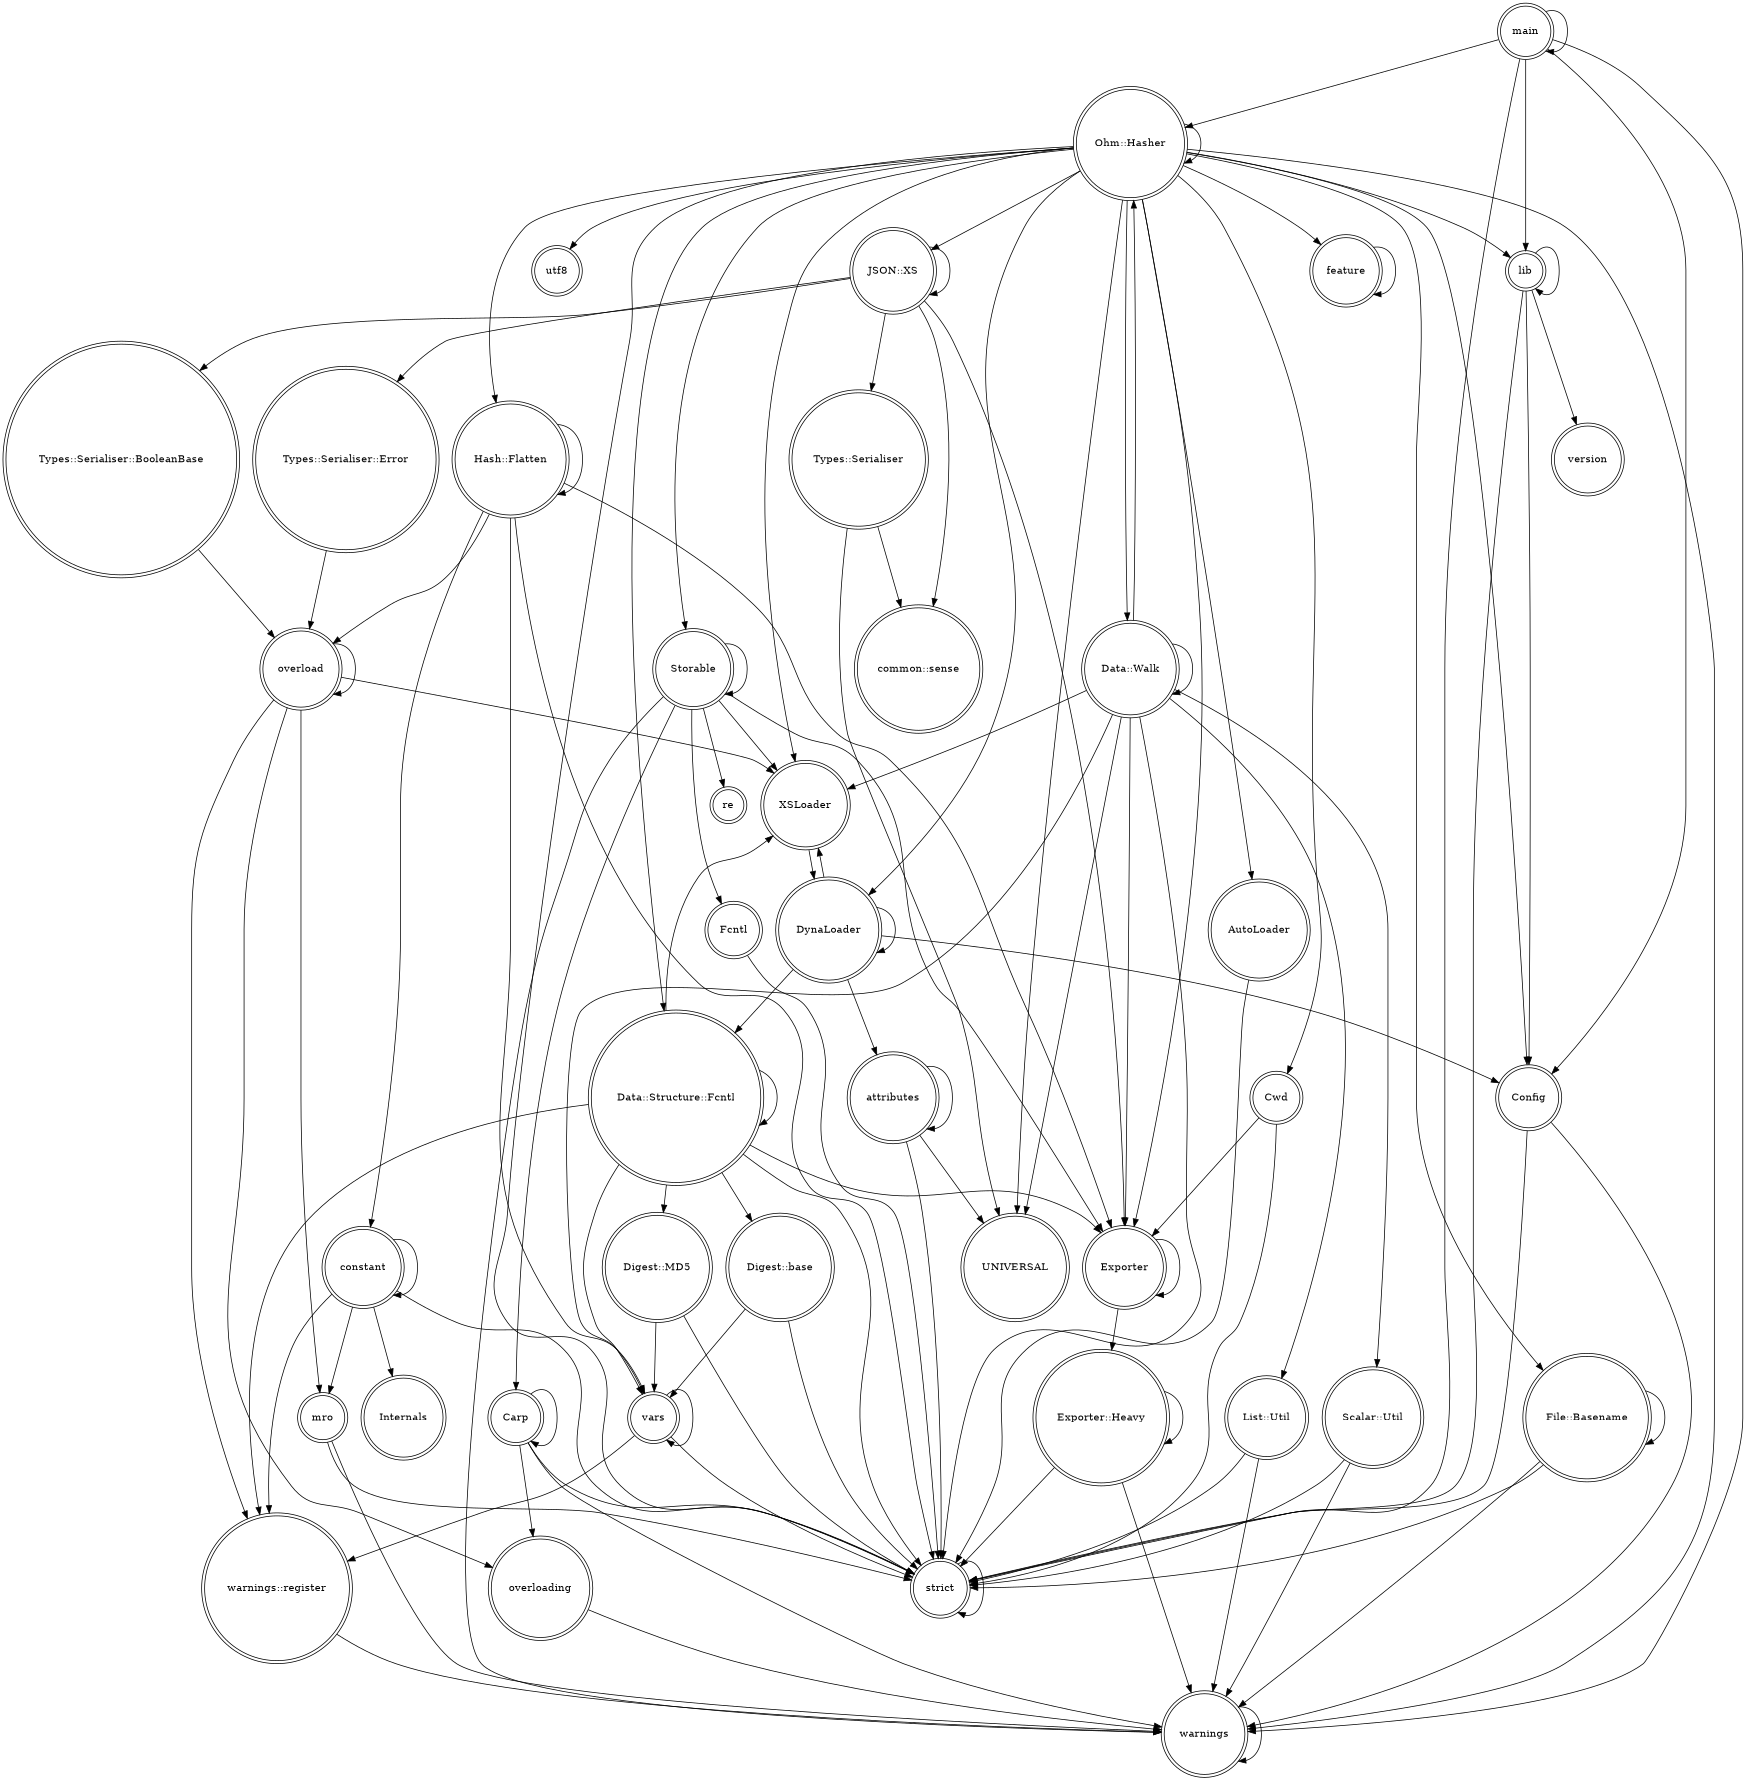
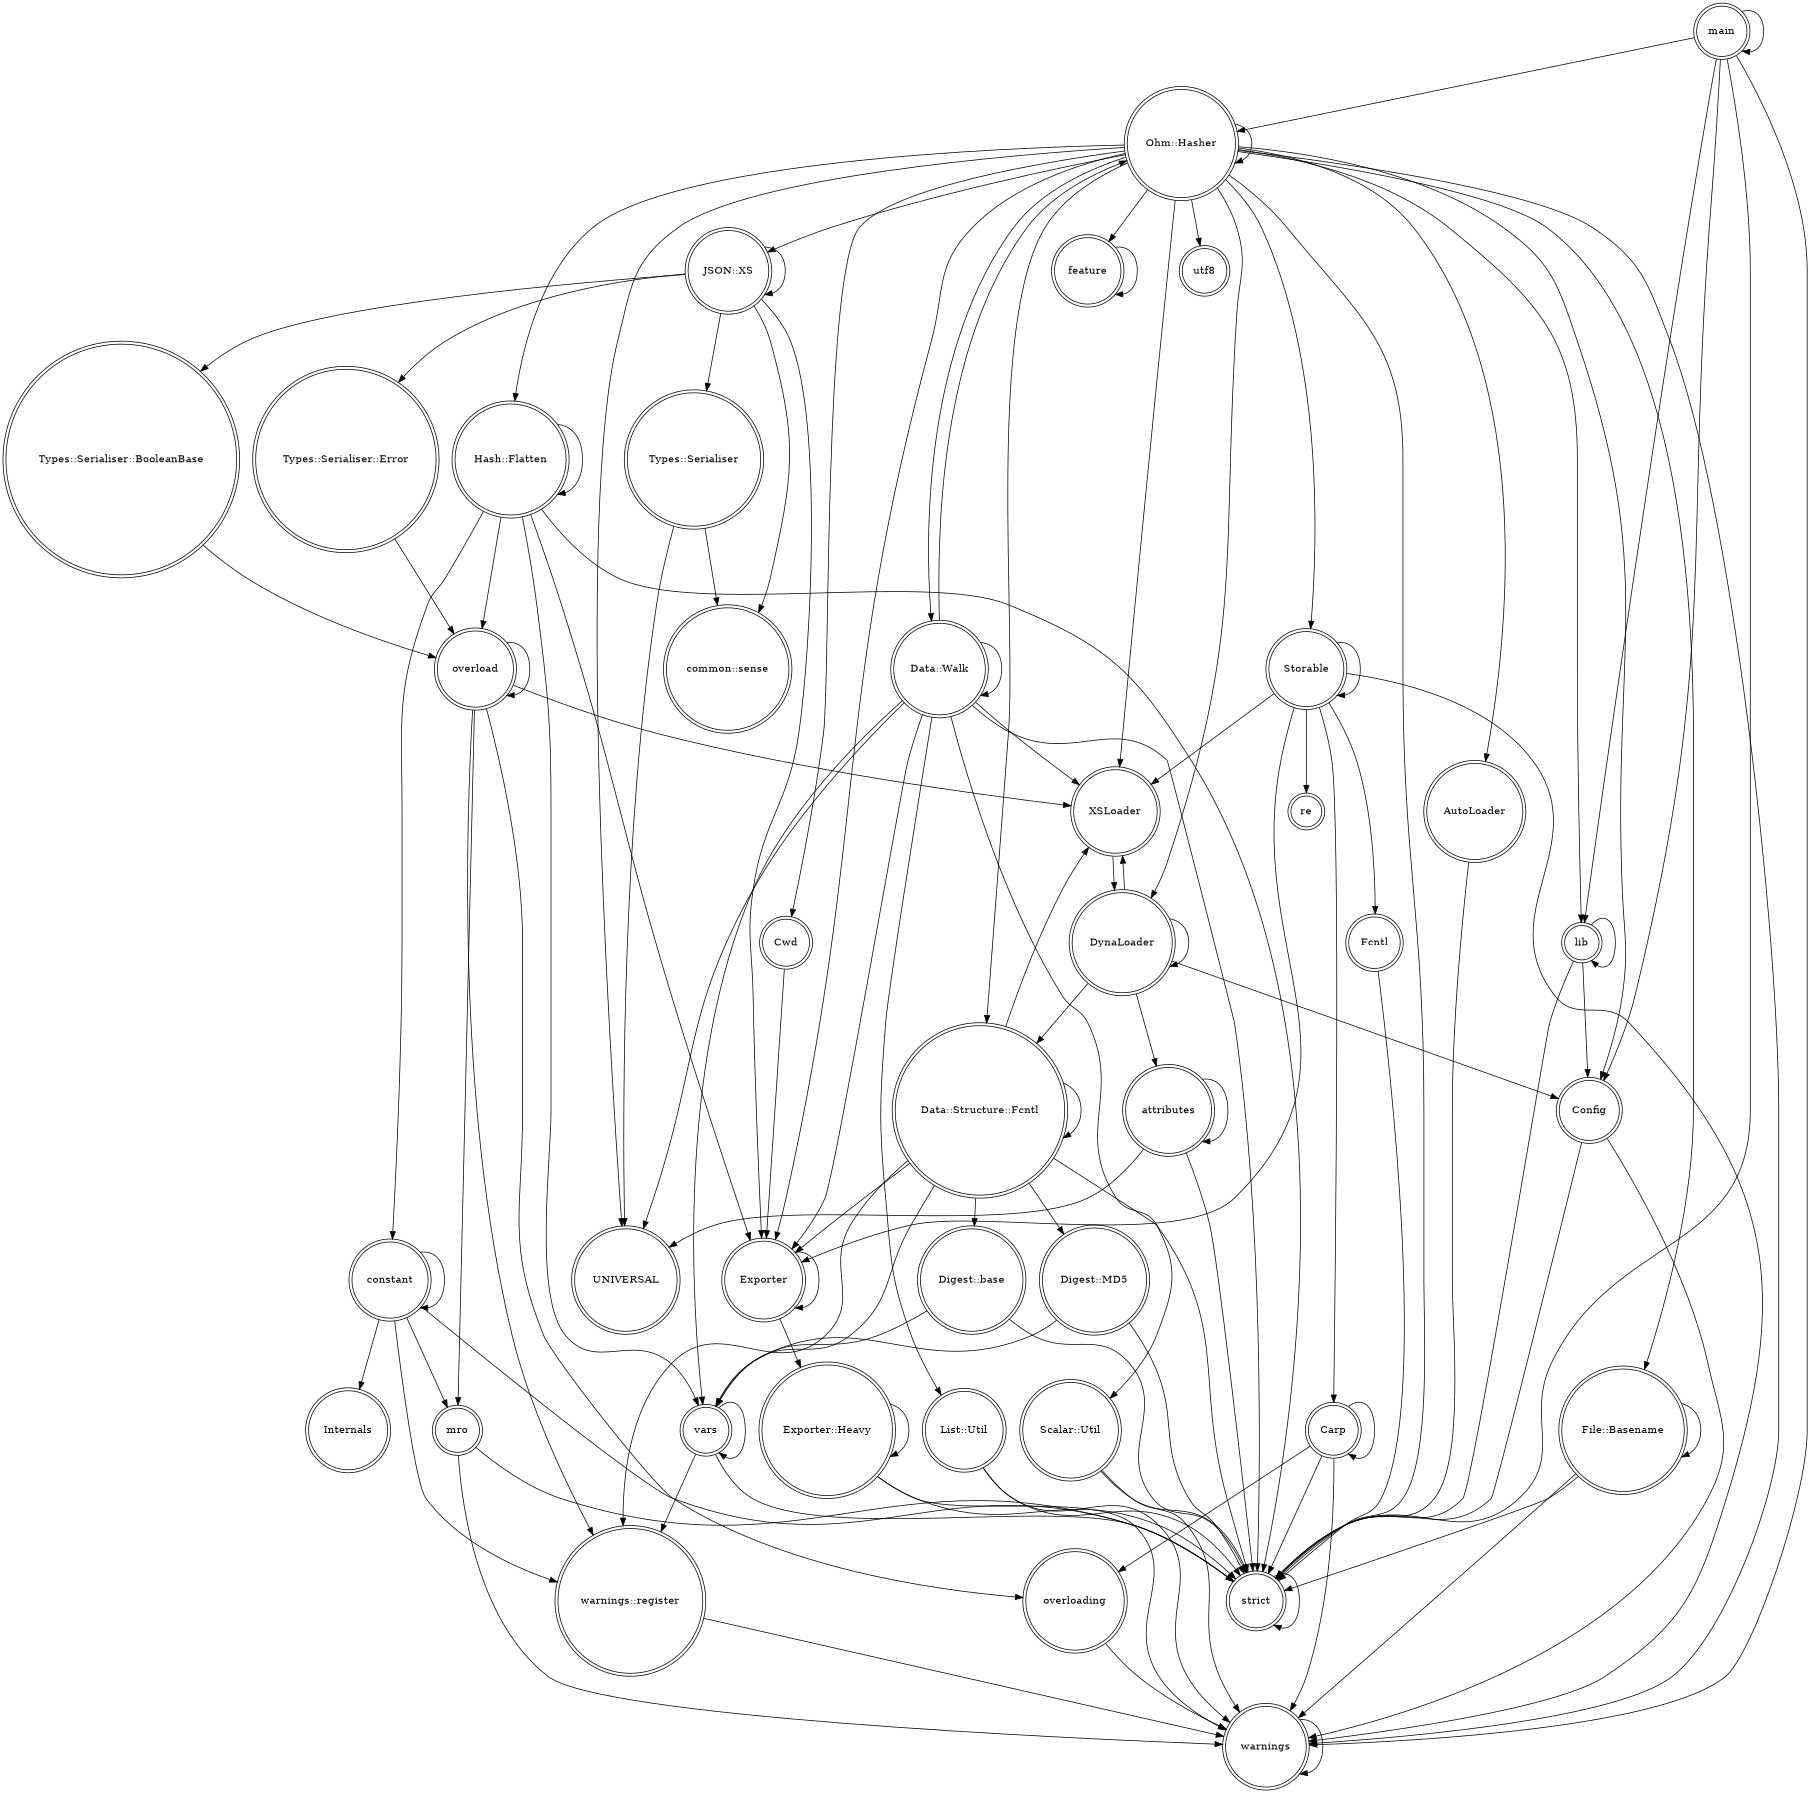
node "version": removed
edge "Cwd" -> "strict": removed
